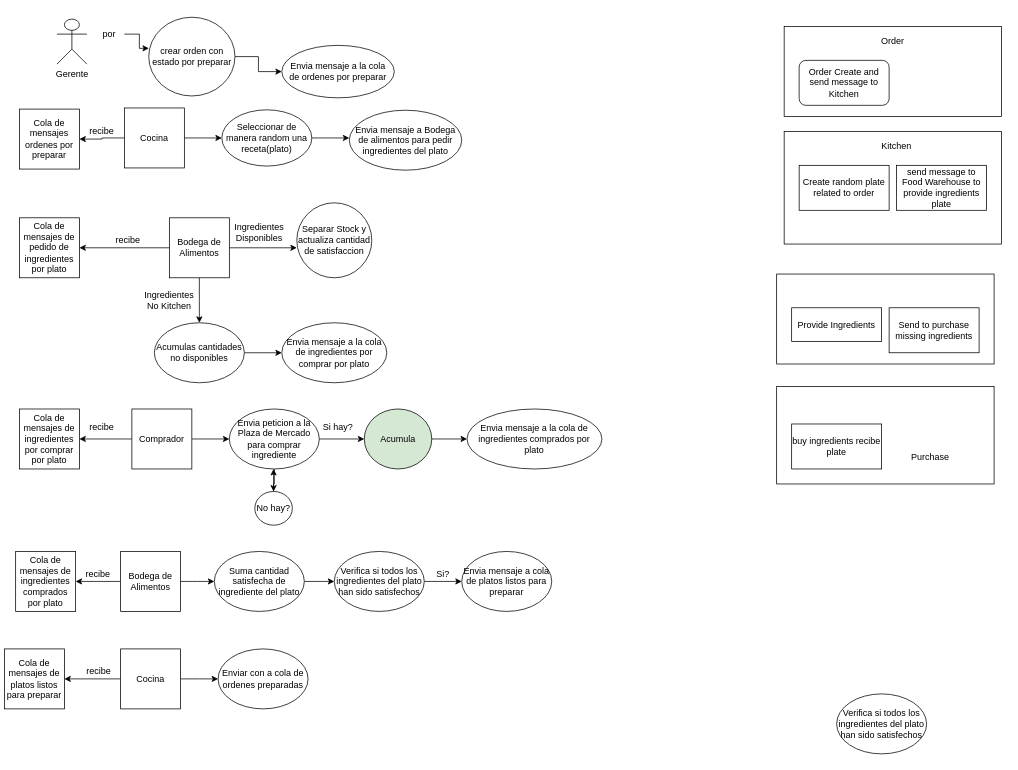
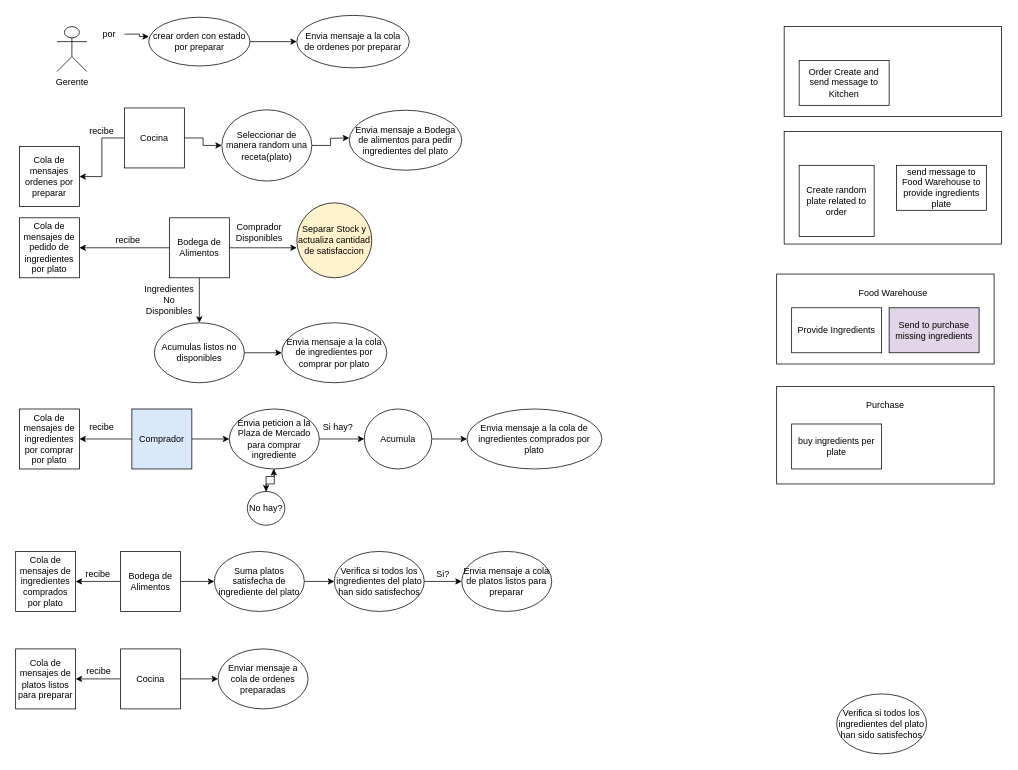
node "Gerente": moved (72, 42) -> (72, 49)
node "Order": removed
node "crear orden con estado por preparar": size 86x79 -> 101x49
node "Envia mensaje a la cola de ordenes por preparar": moved (338, 72) -> (353, 42)
node "Order Create and send message to Kitchen": shape rounded rectangle -> rectangle
node "Seleccionar de manera random una receta(plato)": size 90x56 -> 90x71
node "Cola de mensajes ordenes por preparar": moved (49, 139) -> (49, 177)
node "Kitchen": removed
node "Create random plate related to order": size 90x45 -> 75x71
node "Ingredientes Disponibles": label "Ingredientes Disponibles" -> "Comprador Disponibles"
node "Separar Stock y actualiza cantidad de satisfaccion": fillcolor #ffffff -> #fff2cc
node "Food Warehouse": added
node "Ingredientes No Kitchen": label "Ingredientes No Kitchen" -> "Ingredientes No Disponibles"
node "Provide Ingredients": size 90x34 -> 90x45
node "Send to purchase missing ingredients": fillcolor #ffffff -> #e1d5e7
node "Acumulas cantidades no disponibles": label "Acumulas cantidades no disponibles" -> "Acumulas listos no disponibles"
node "Comprador": fillcolor #ffffff -> #dae8fc
node "Acumula": fillcolor #d5e8d4 -> #ffffff
node "buy ingredients recibe plate": label "buy ingredients recibe plate" -> "buy ingredients per plate"
node "Purchase": moved (930, 458) -> (885, 405)
node "No hay?": moved (273, 509) -> (266, 509)
node "Suma cantidad satisfecha de ingrediente del plato": label "Suma cantidad satisfecha de ingrediente del plato" -> "Suma platos satisfecha de ingrediente del plato"
node "Cola de mensajes de platos listos para preparar": moved (34, 679) -> (45, 679)
node "Enviar con a cola de ordenes preparadas": label "Enviar con a cola de ordenes preparadas" -> "Enviar mensaje a cola de ordenes preparadas"
